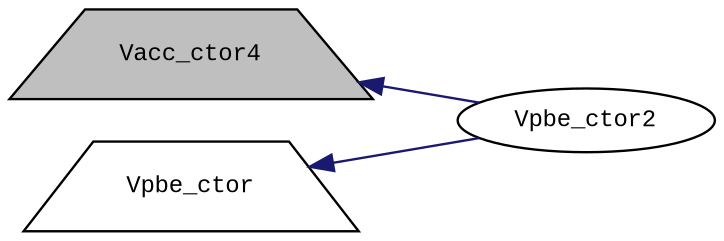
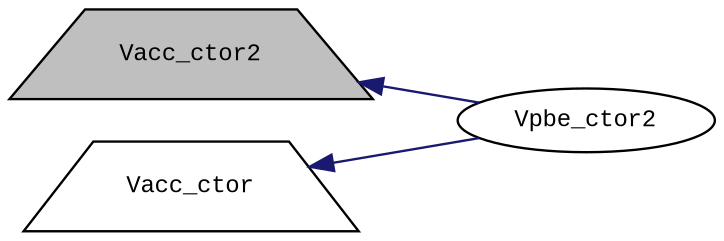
node "Vacc_ctor4": label "Vacc_ctor4" -> "Vacc_ctor2"
node "Vpbe_ctor": label "Vpbe_ctor" -> "Vacc_ctor"
